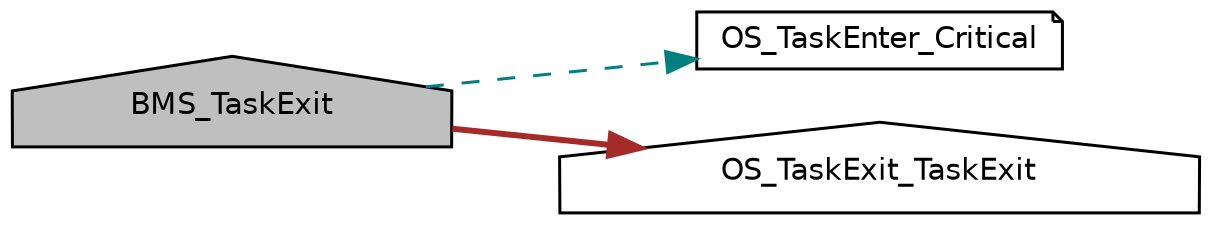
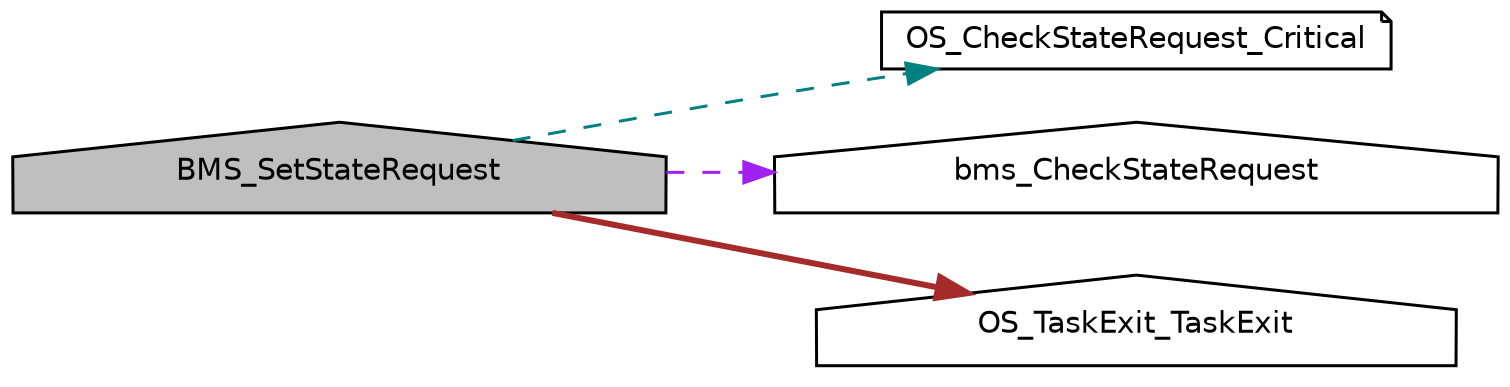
node "OS_TaskEnter_Critical": label "OS_TaskEnter_Critical" -> "OS_CheckStateRequest_Critical"
node "BMS_TaskExit": label "BMS_TaskExit" -> "BMS_SetStateRequest"
node "bms_CheckStateRequest": added
